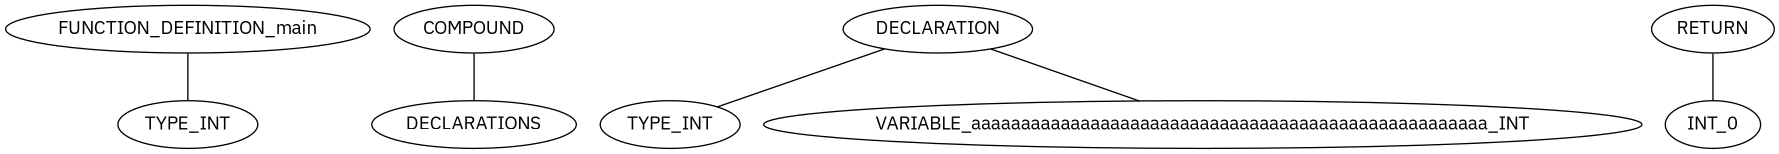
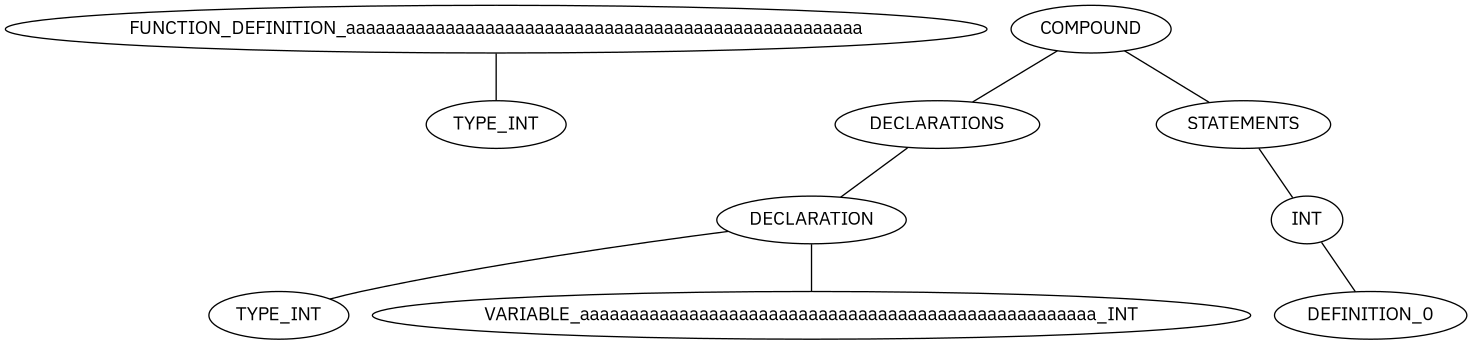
node "FUNCTION_DEFINITION_main": label "FUNCTION_DEFINITION_main" -> "FUNCTION_DEFINITION_aaaaaaaaaaaaaaaaaaaaaaaaaaaaaaaaaaaaaaaaaaaaaaaaaaaa"
node "RETURN": label "RETURN" -> "INT"
node "STATEMENTS": added
node "INT_0": label "INT_0" -> "DEFINITION_0"
edge "DECLARATIONS" -- "DECLARATION": added
